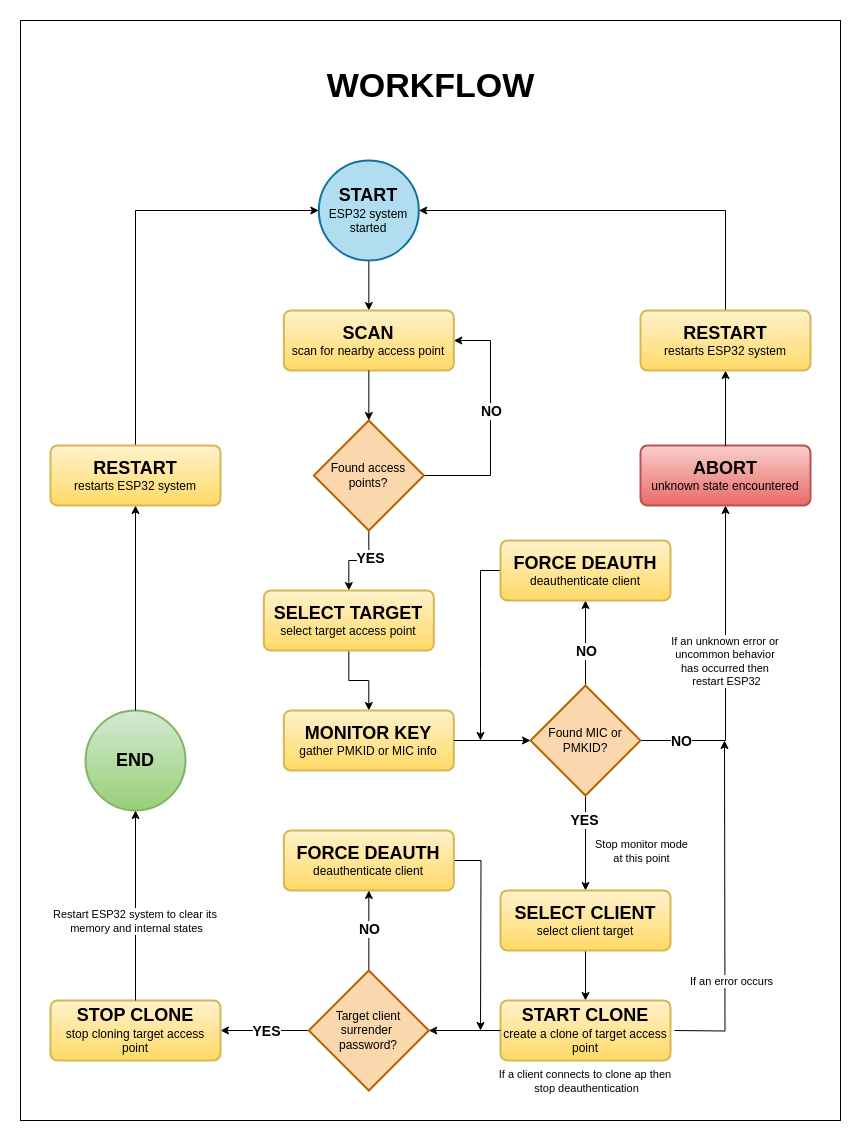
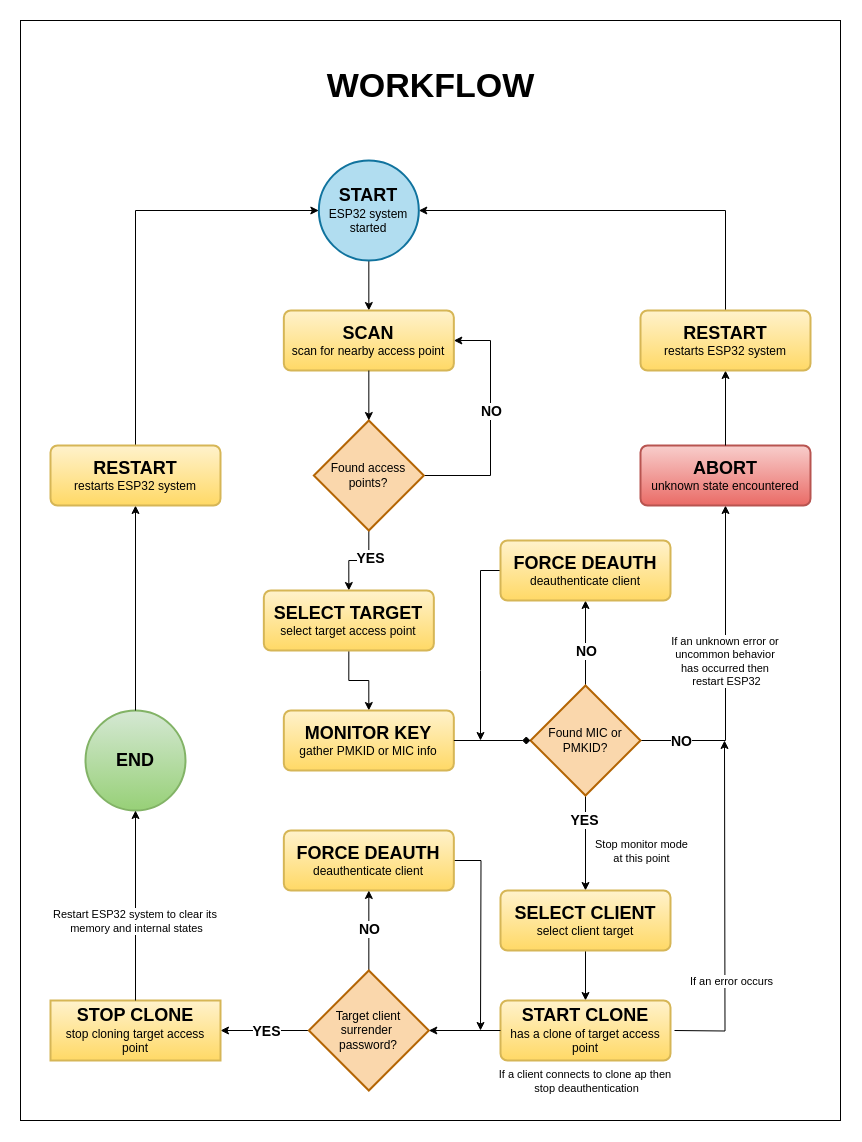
edge "MONITOR KEY gather PMKID or MIC info" -> "Found MIC or PMKID?": arrowhead classic -> diamond
node "STOP CLONE stop cloning target access point": shape rounded rectangle -> rectangle
node "START CLONE create a clone of target access point": label "START CLONE create a clone of target access point" -> "START CLONE has a clone of target access point"
